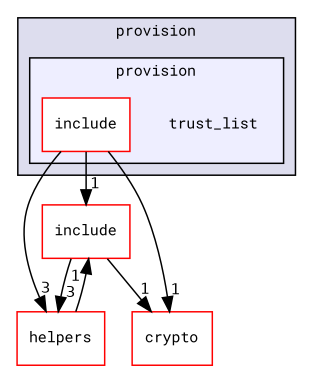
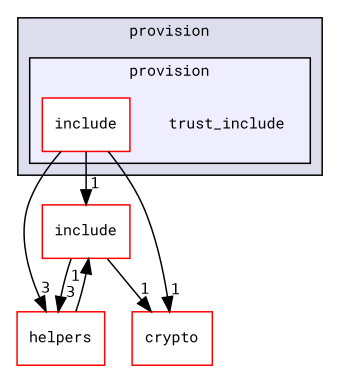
node "trust_list": label "trust_list" -> "trust_include"
